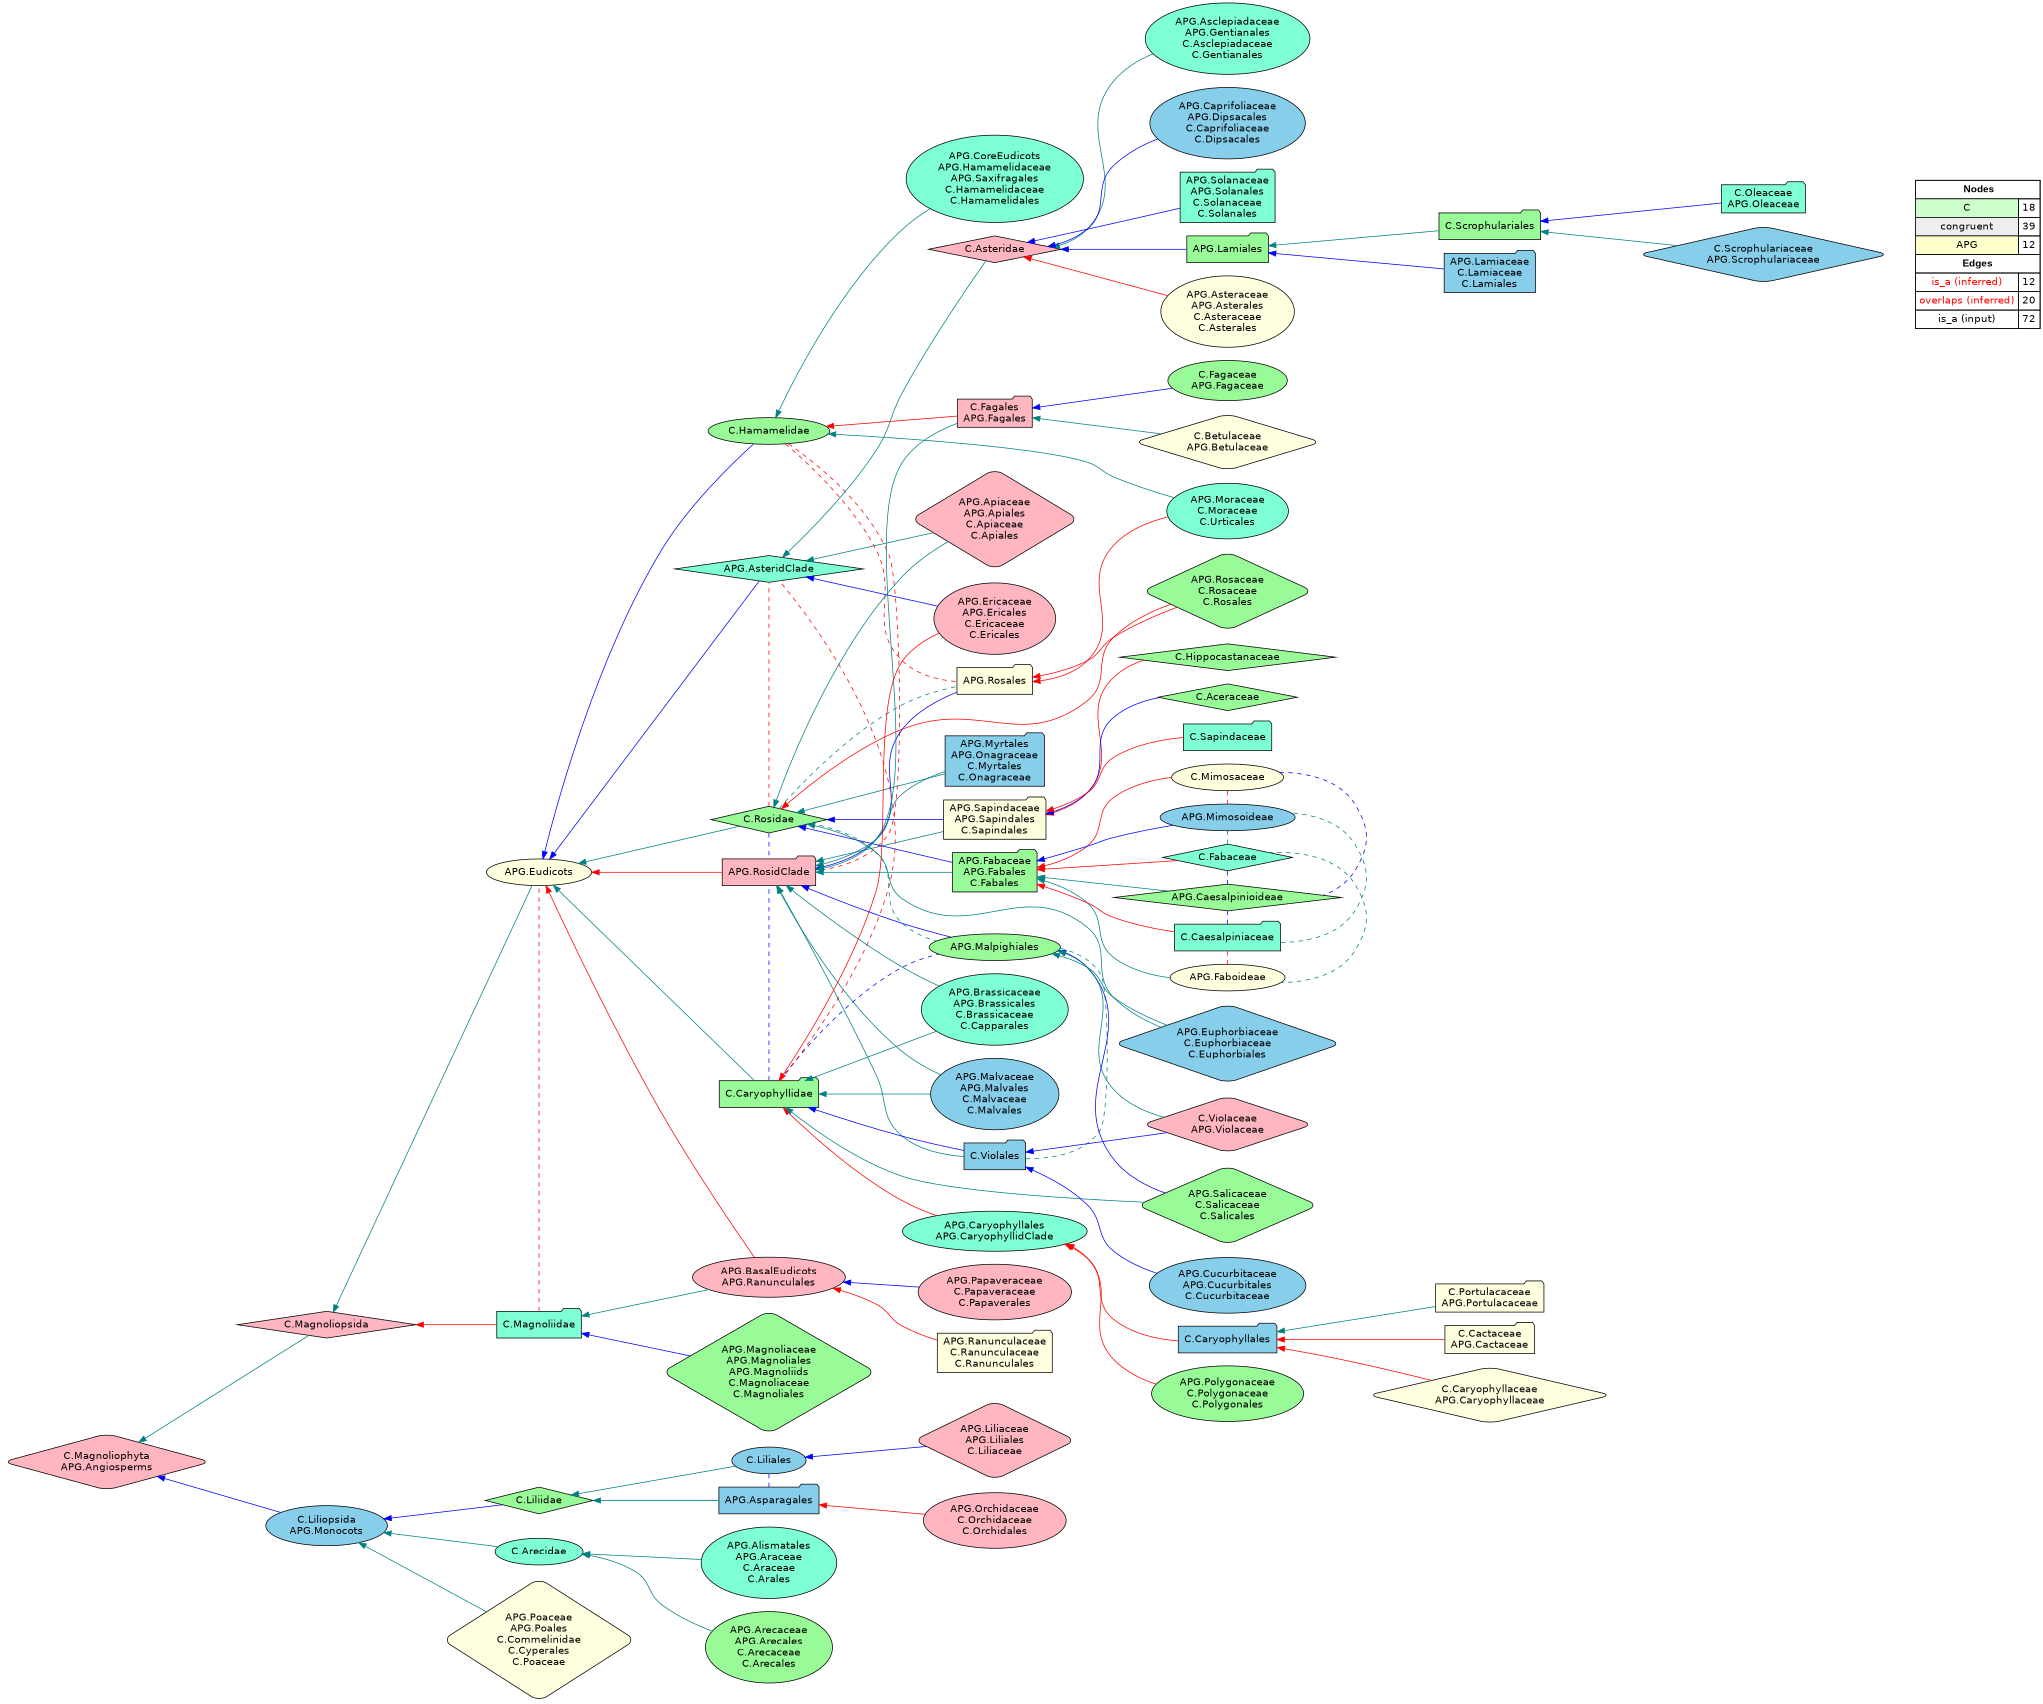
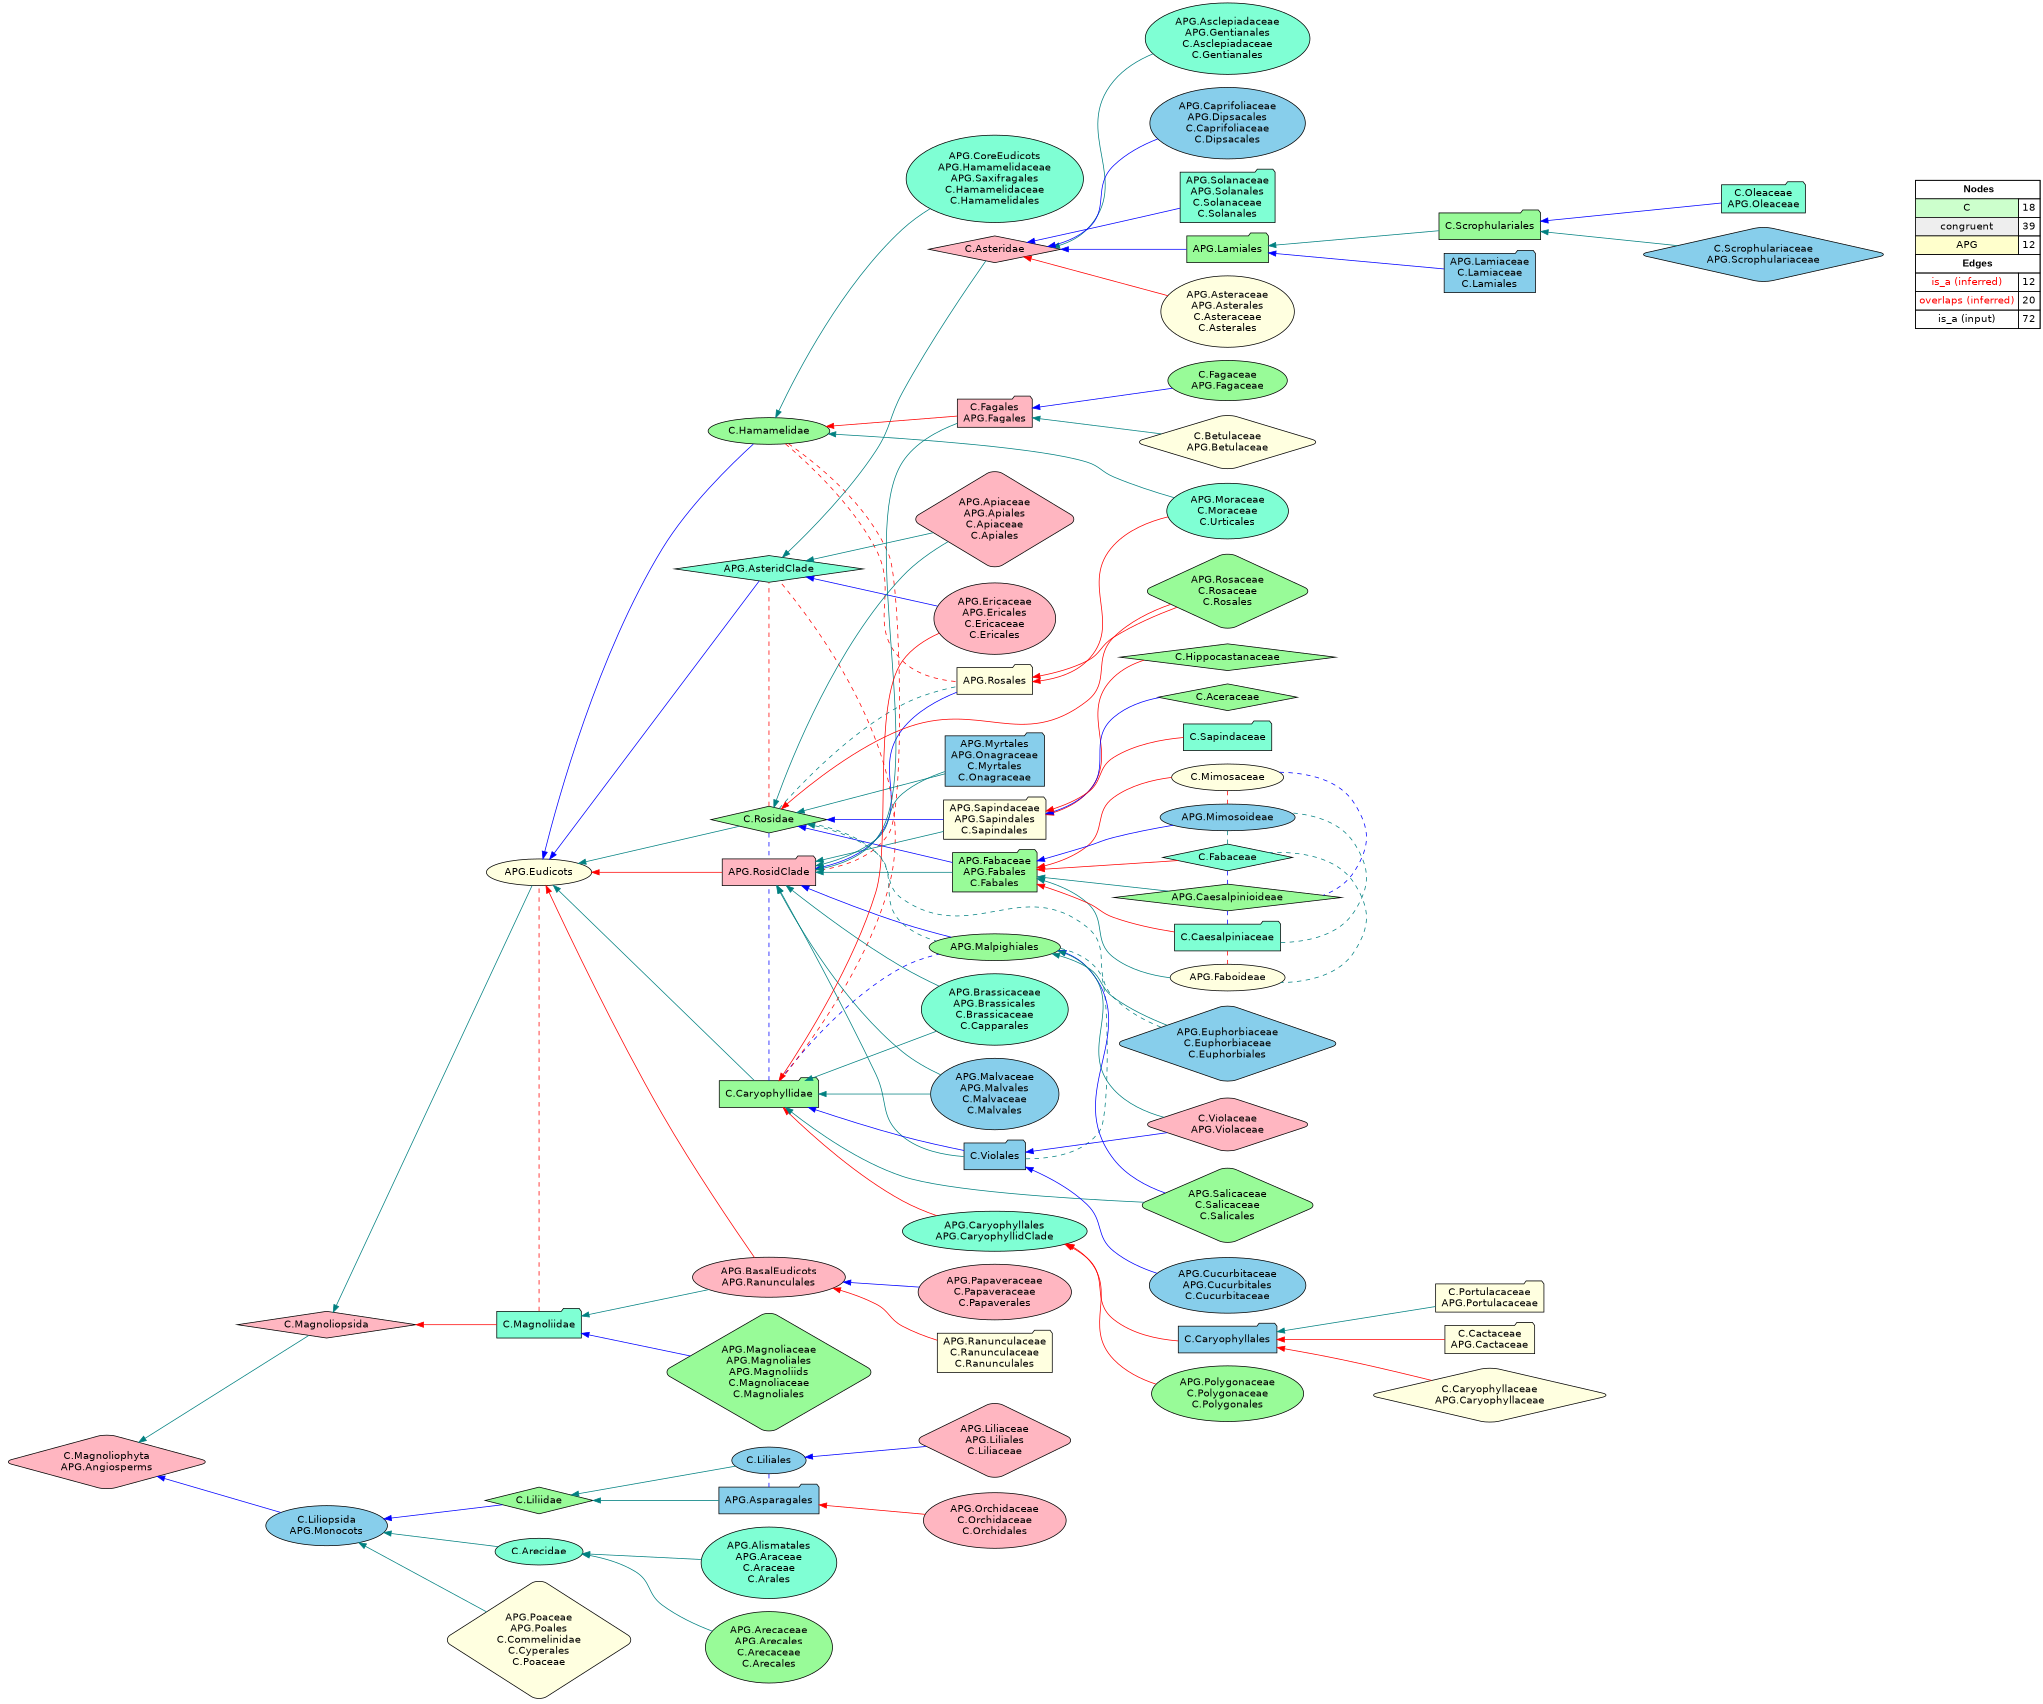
edge "APG.Euphorbiaceae C.Euphorbiaceae C.Euphorbiales" -> "C.Rosidae": style solid -> dashed
